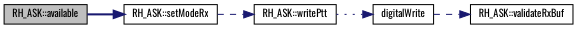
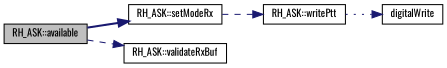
edge "digitalWrite" -> "RH_ASK::validateRxBuf": now "RH_ASK::available" -> "RH_ASK::validateRxBuf"
